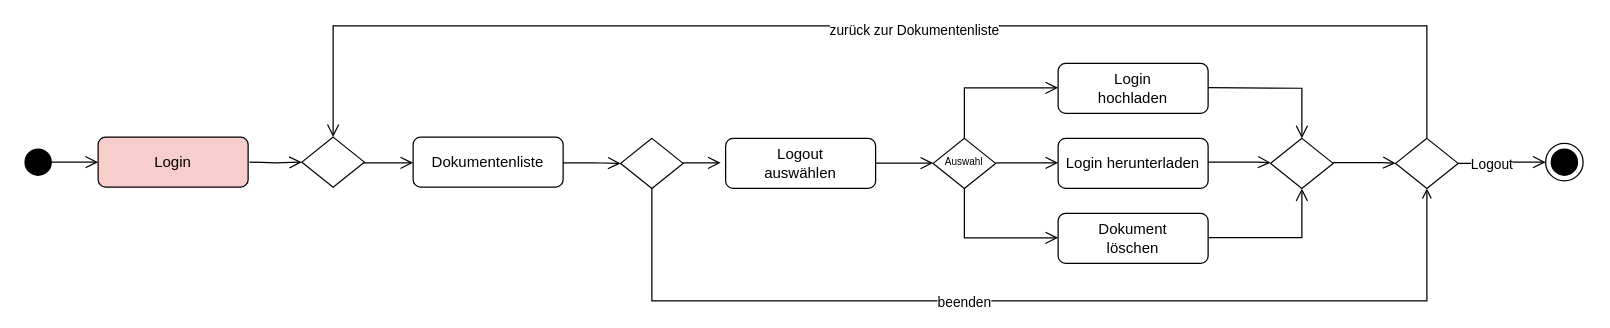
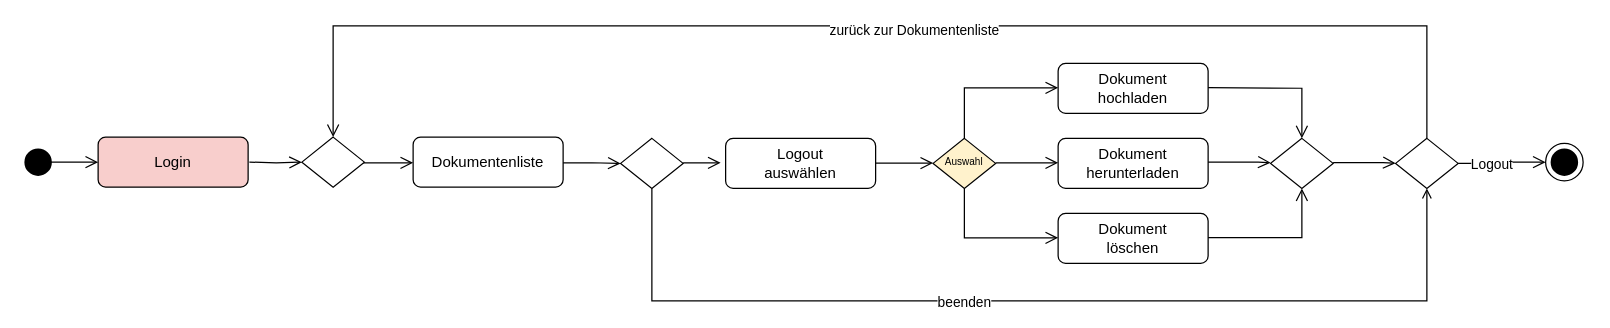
node "Login hochladen": label "Login hochladen" -> "Dokument hochladen"
node "Auswahl": fillcolor #ffffff -> #fff2cc
node "Login herunterladen": label "Login herunterladen" -> "Dokument herunterladen"
